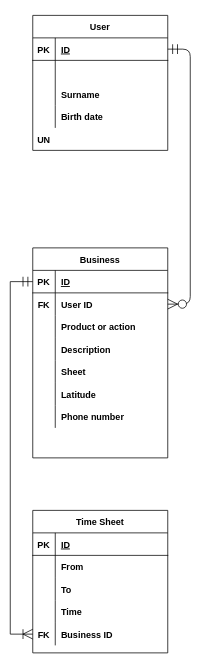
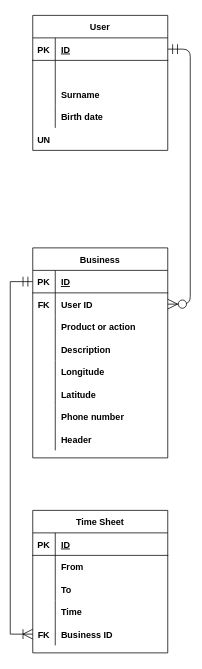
node "Sheet": label "Sheet" -> "Longitude"
node "Header": added
